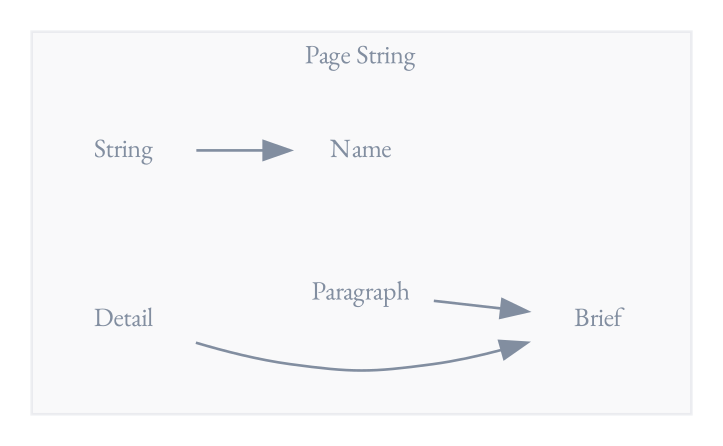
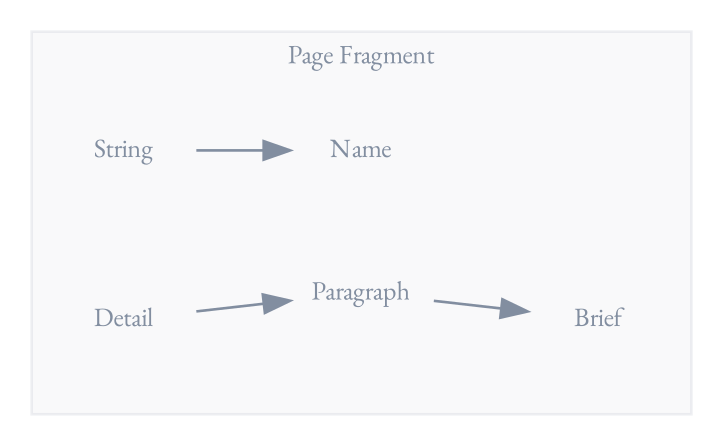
cluster "Page String": label "Page String" -> "Page Fragment"
edge "Detail" -> "Brief": now "Detail" -> "Paragraph"
